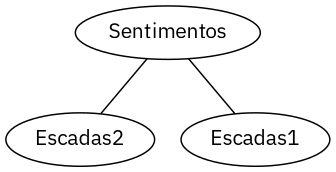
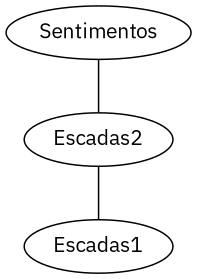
edge "Sentimentos" -- "Escadas1": now "Escadas2" -- "Escadas1"
